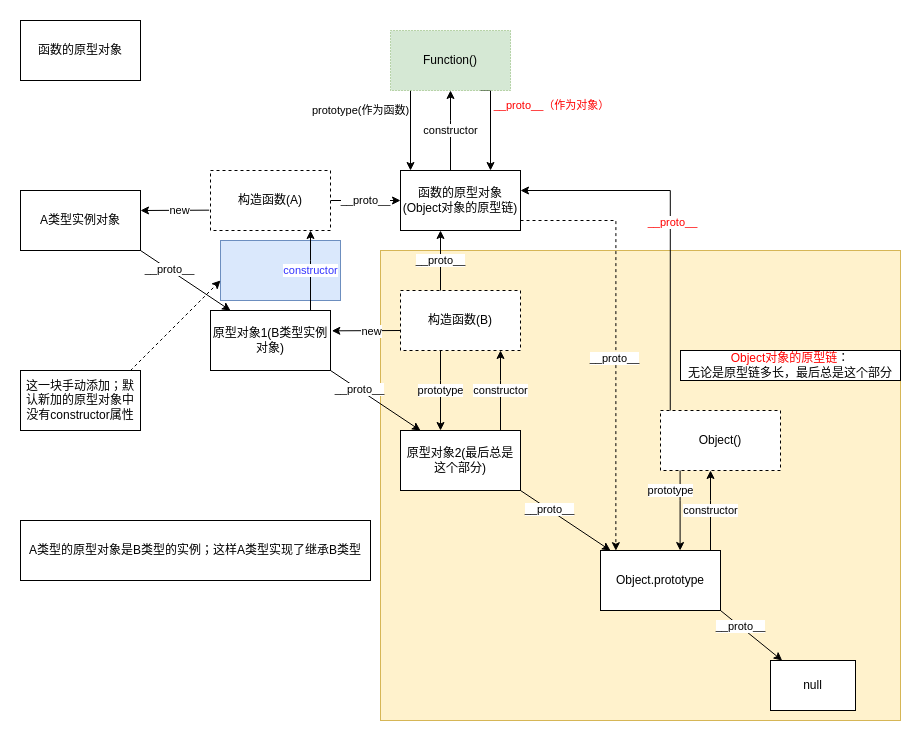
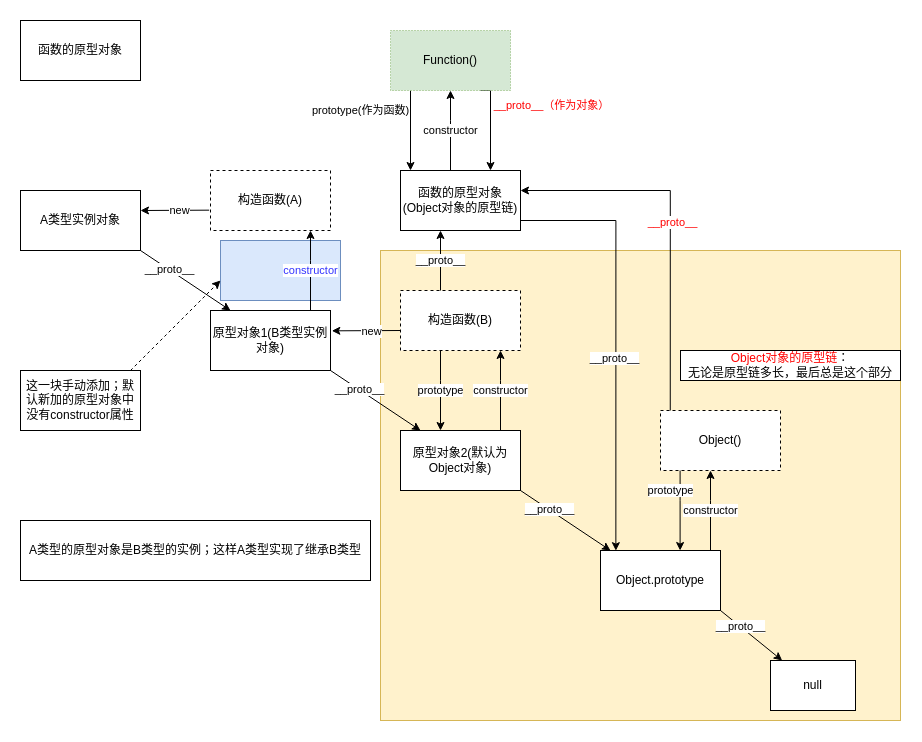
edge "构造函数(A)" -> "函数的原型对象(Object对象的原型链)": removed, label "__proto__"
edge "函数的原型对象(Object对象的原型链)" -> "Object.prototype": style dashed -> solid
node "原型对象2(最后总是这个部分)": label "原型对象2(最后总是这个部分)" -> "原型对象2(默认为Object对象)"
